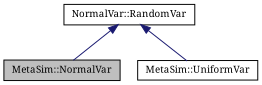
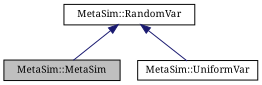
node "NormalVar::RandomVar": label "NormalVar::RandomVar" -> "MetaSim::RandomVar"
node "MetaSim::NormalVar": label "MetaSim::NormalVar" -> "MetaSim::MetaSim"
